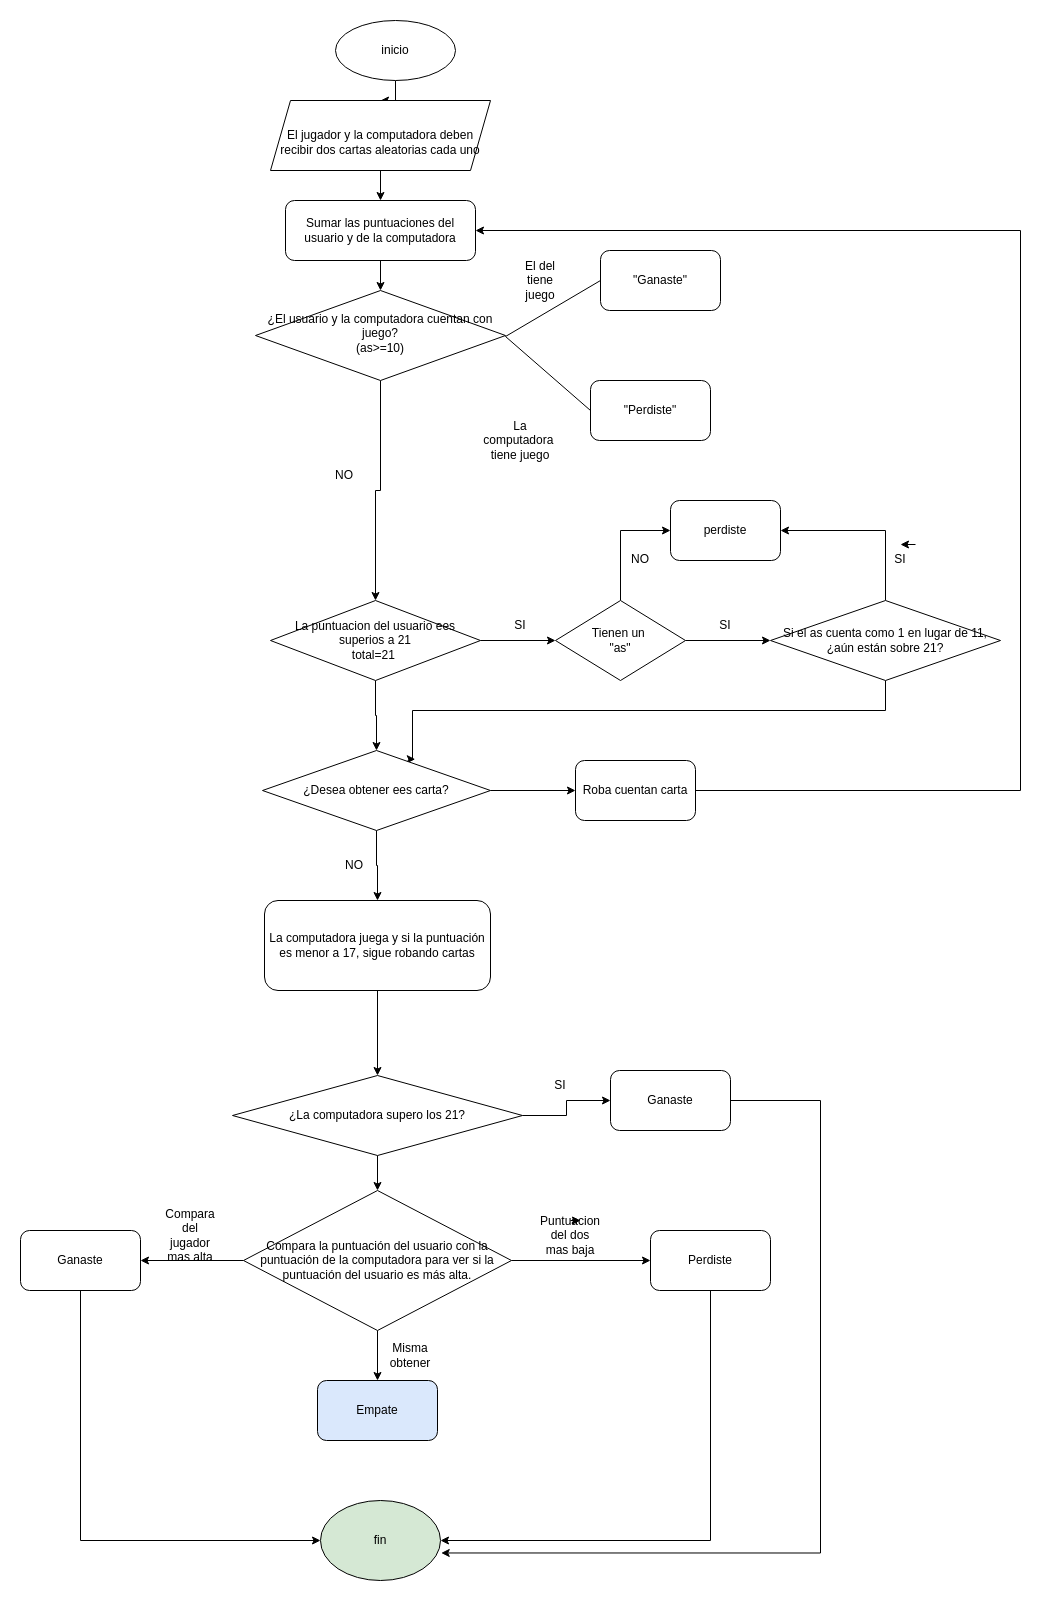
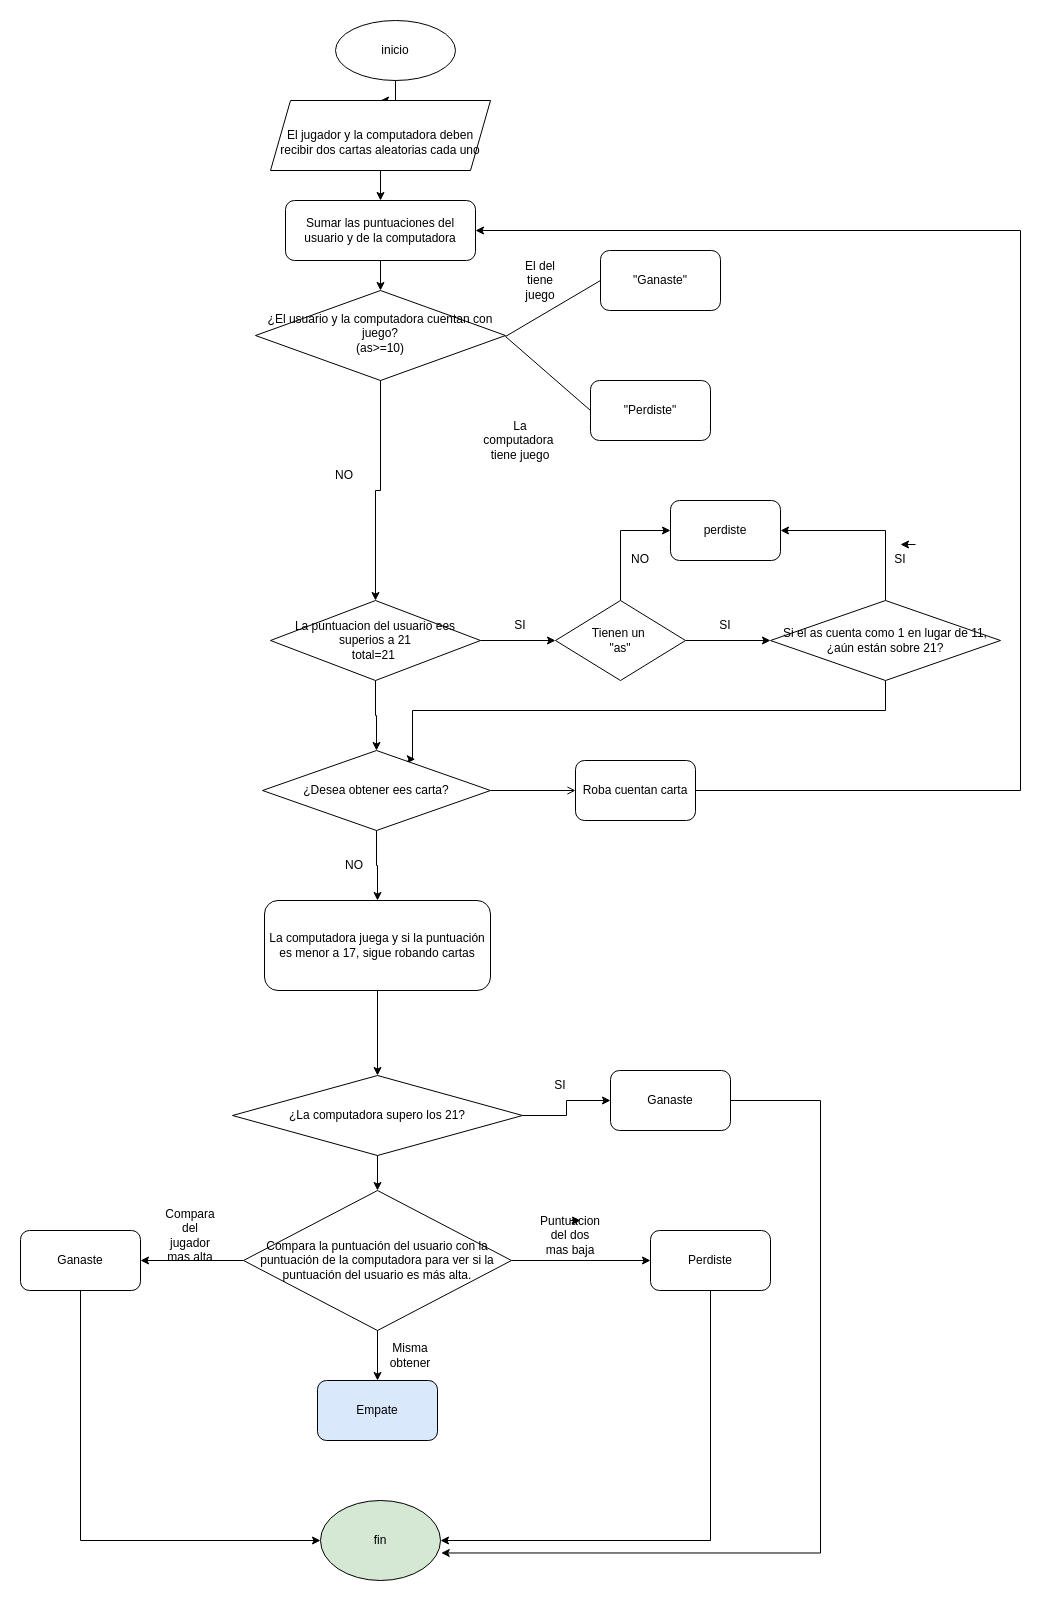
edge "¿Desea obtener ees carta?" -> "Roba cuentan carta": arrowhead classic -> open
